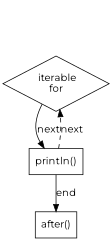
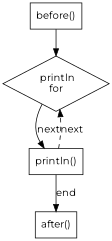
node "before()": added
node "iterable for": label "iterable for" -> "println for"
